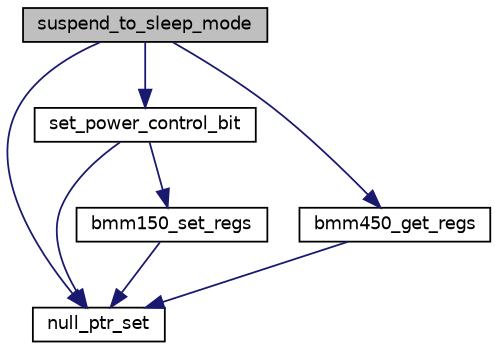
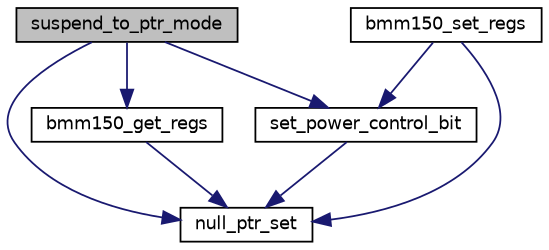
node "suspend_to_sleep_mode": label "suspend_to_sleep_mode" -> "suspend_to_ptr_mode"
edge "set_power_control_bit" -> "bmm150_set_regs": reversed
node "bmm450_get_regs": label "bmm450_get_regs" -> "bmm150_get_regs"
